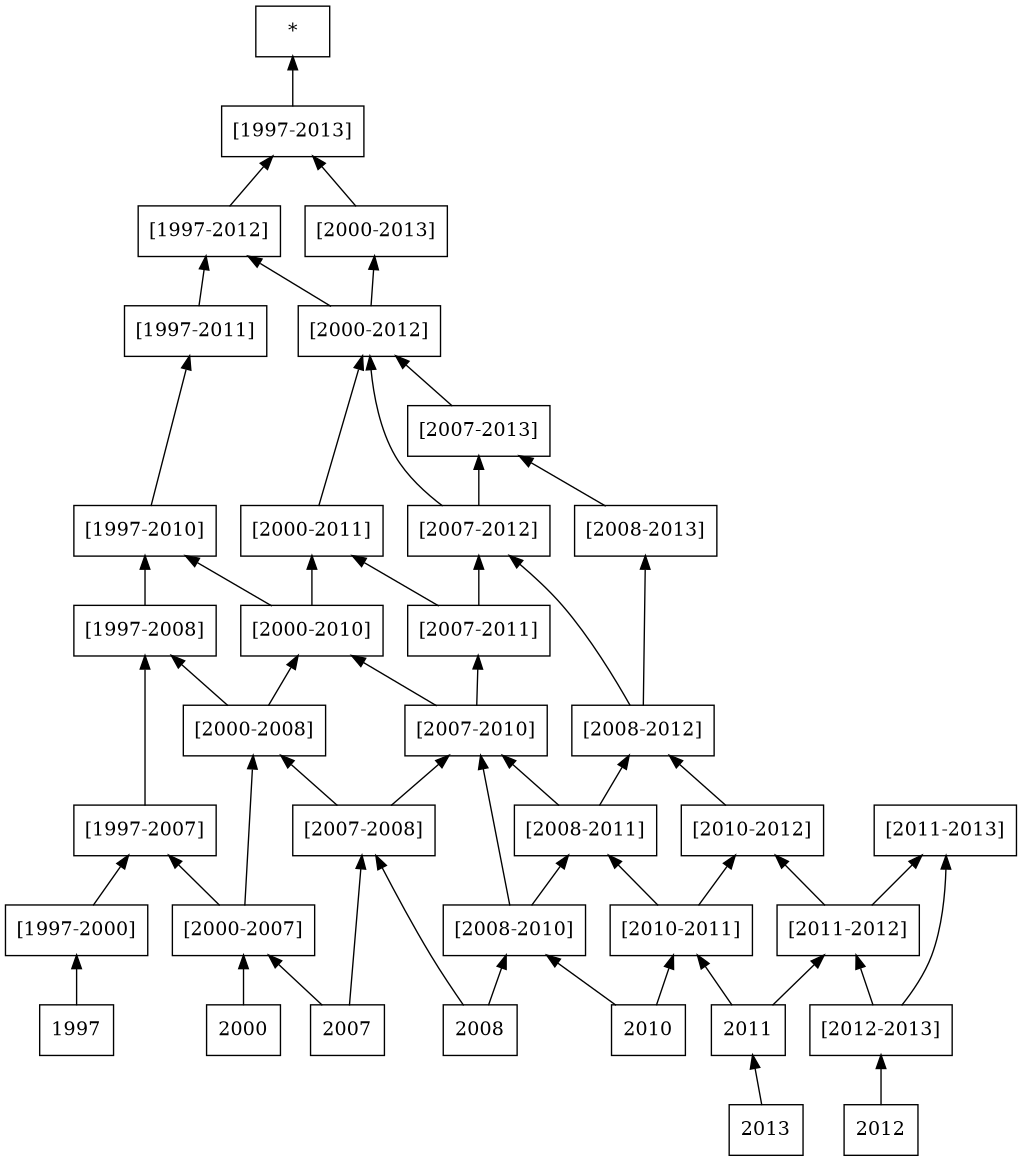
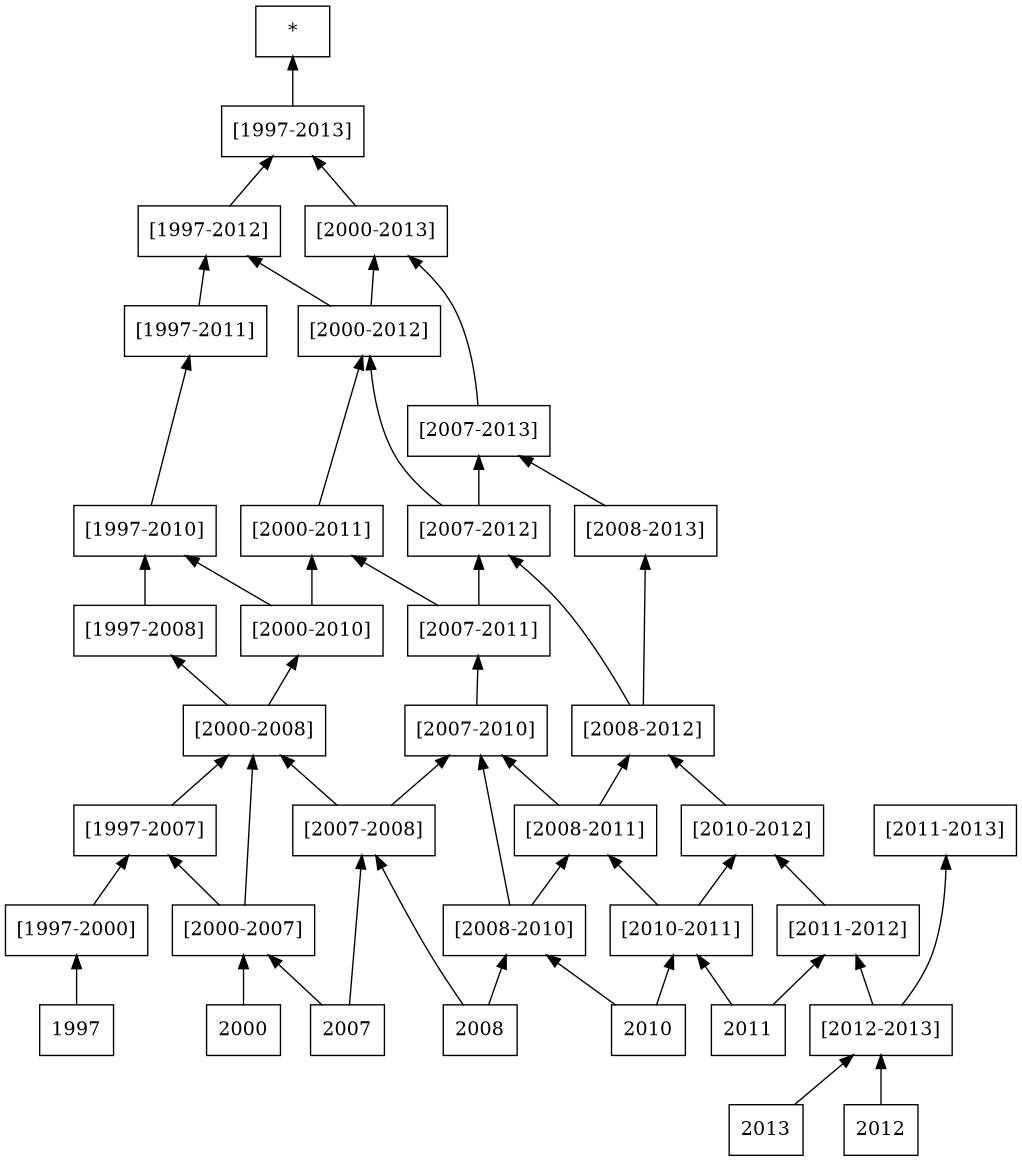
edge "[2007-2013]" -> "[2000-2012]": now "[2007-2013]" -> "[2000-2013]"
edge "[2007-2010]" -> "[2000-2010]": removed
edge "[1997-2007]" -> "[1997-2008]": now "[1997-2007]" -> "[2000-2008]"
edge "[2011-2012]" -> "[2011-2013]": removed
edge "2013" -> "2011": now "2013" -> "[2012-2013]"
